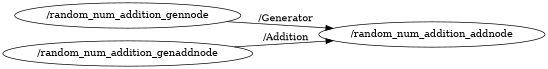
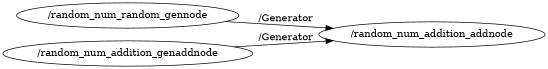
node "/random_num_addition_gennode": label "/random_num_addition_gennode" -> "/random_num_random_gennode"
edge "/random_num_addition_genaddnode" -> "/random_num_addition_addnode": label "/Addition" -> "/Generator"
